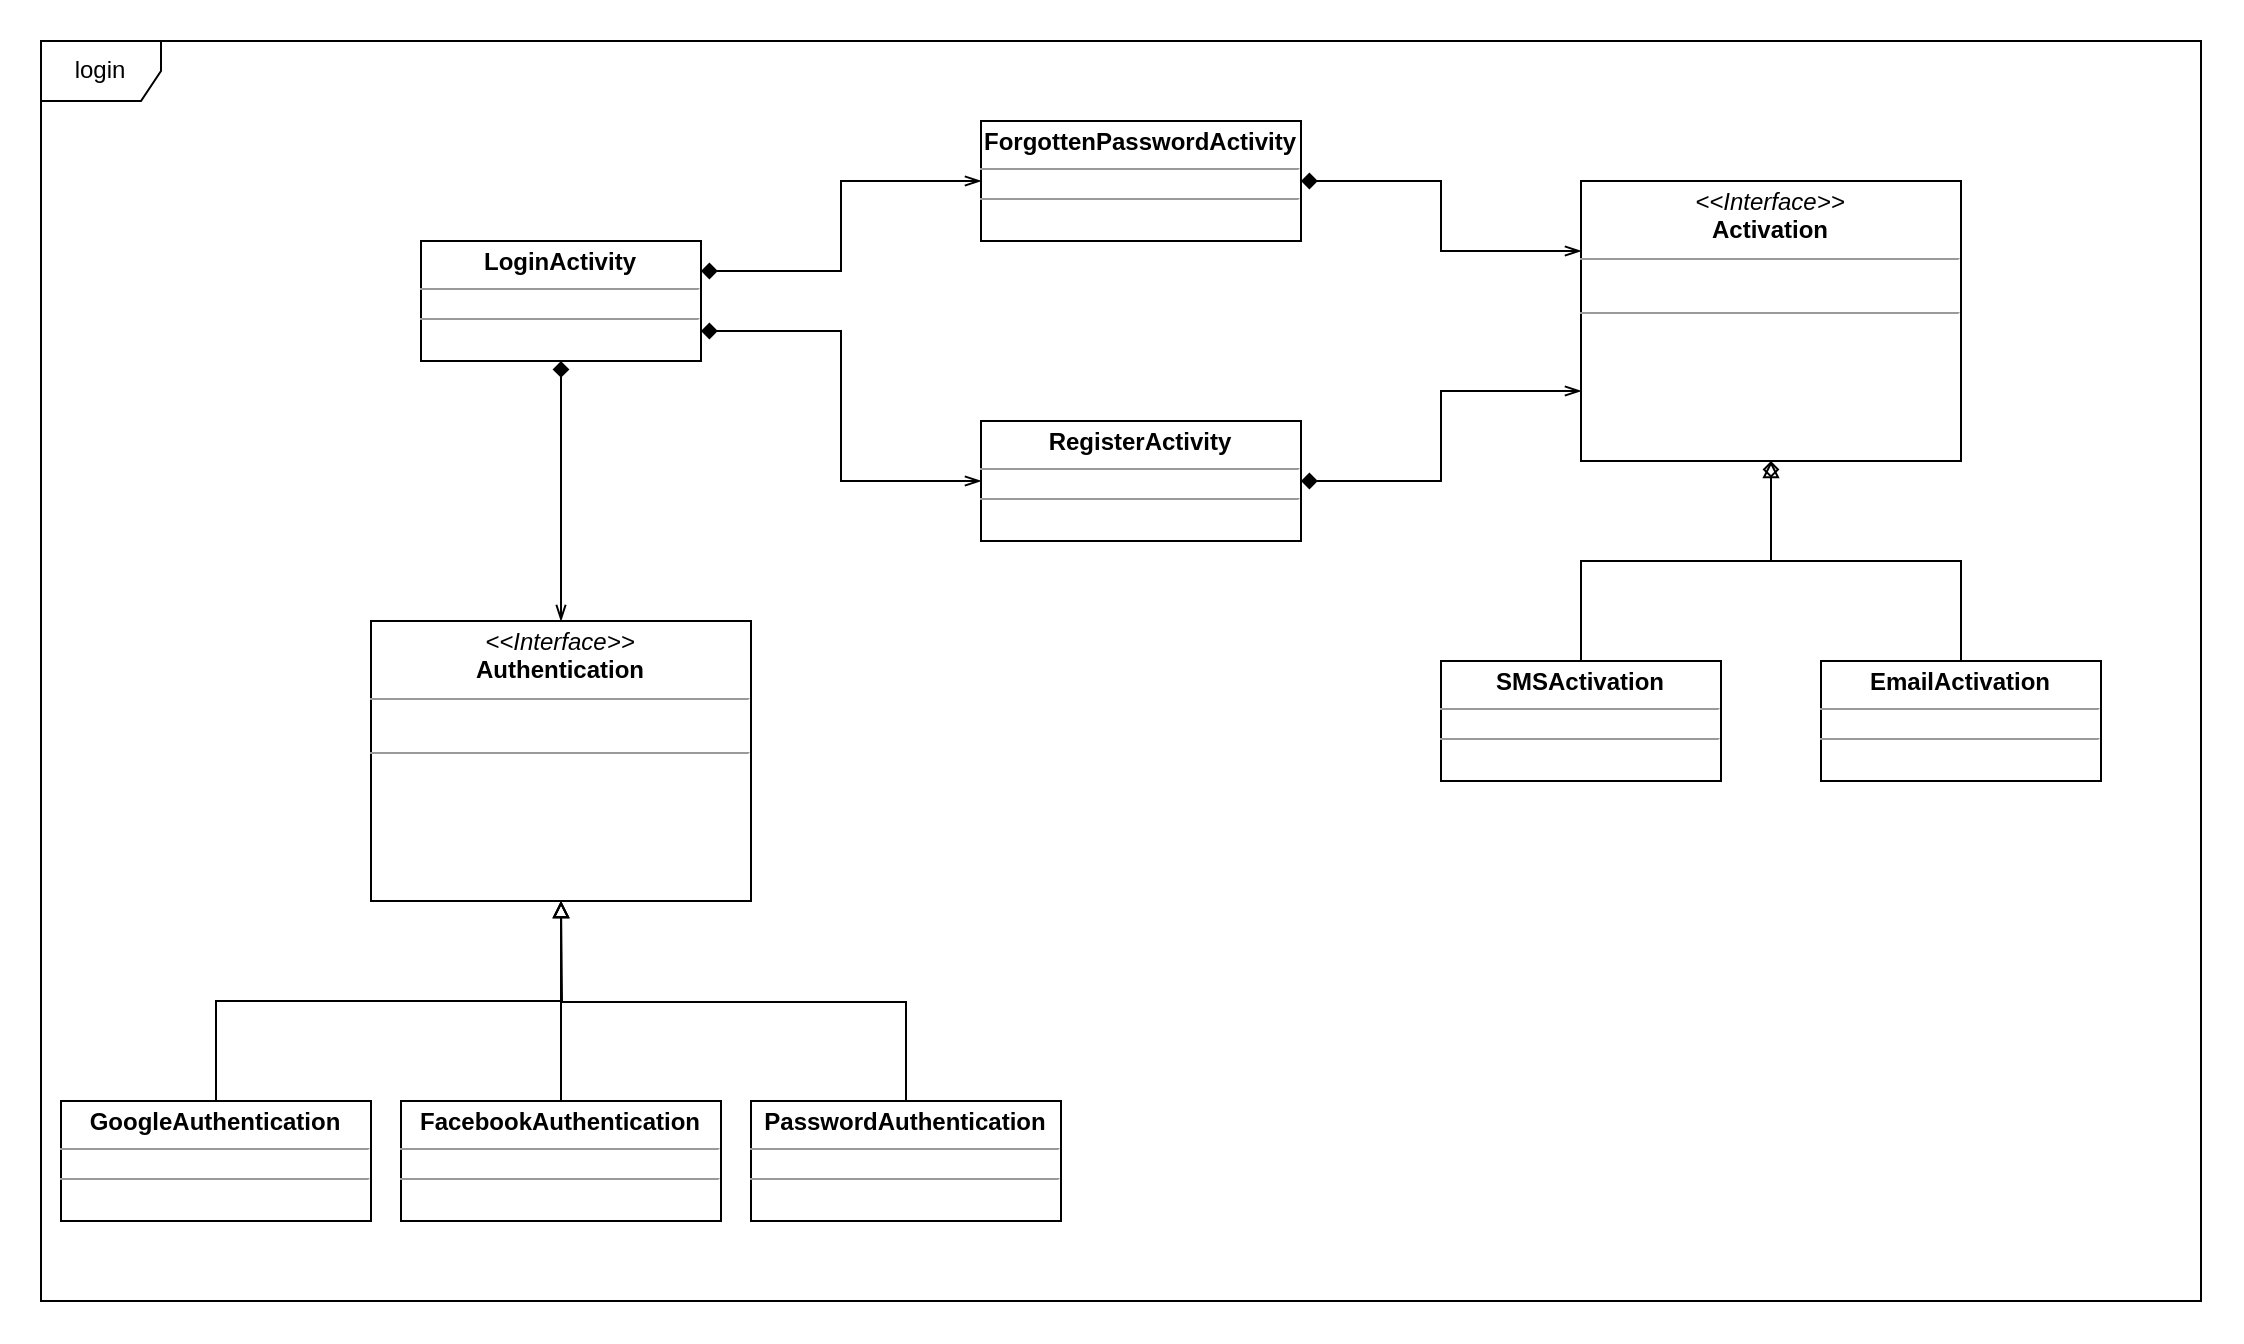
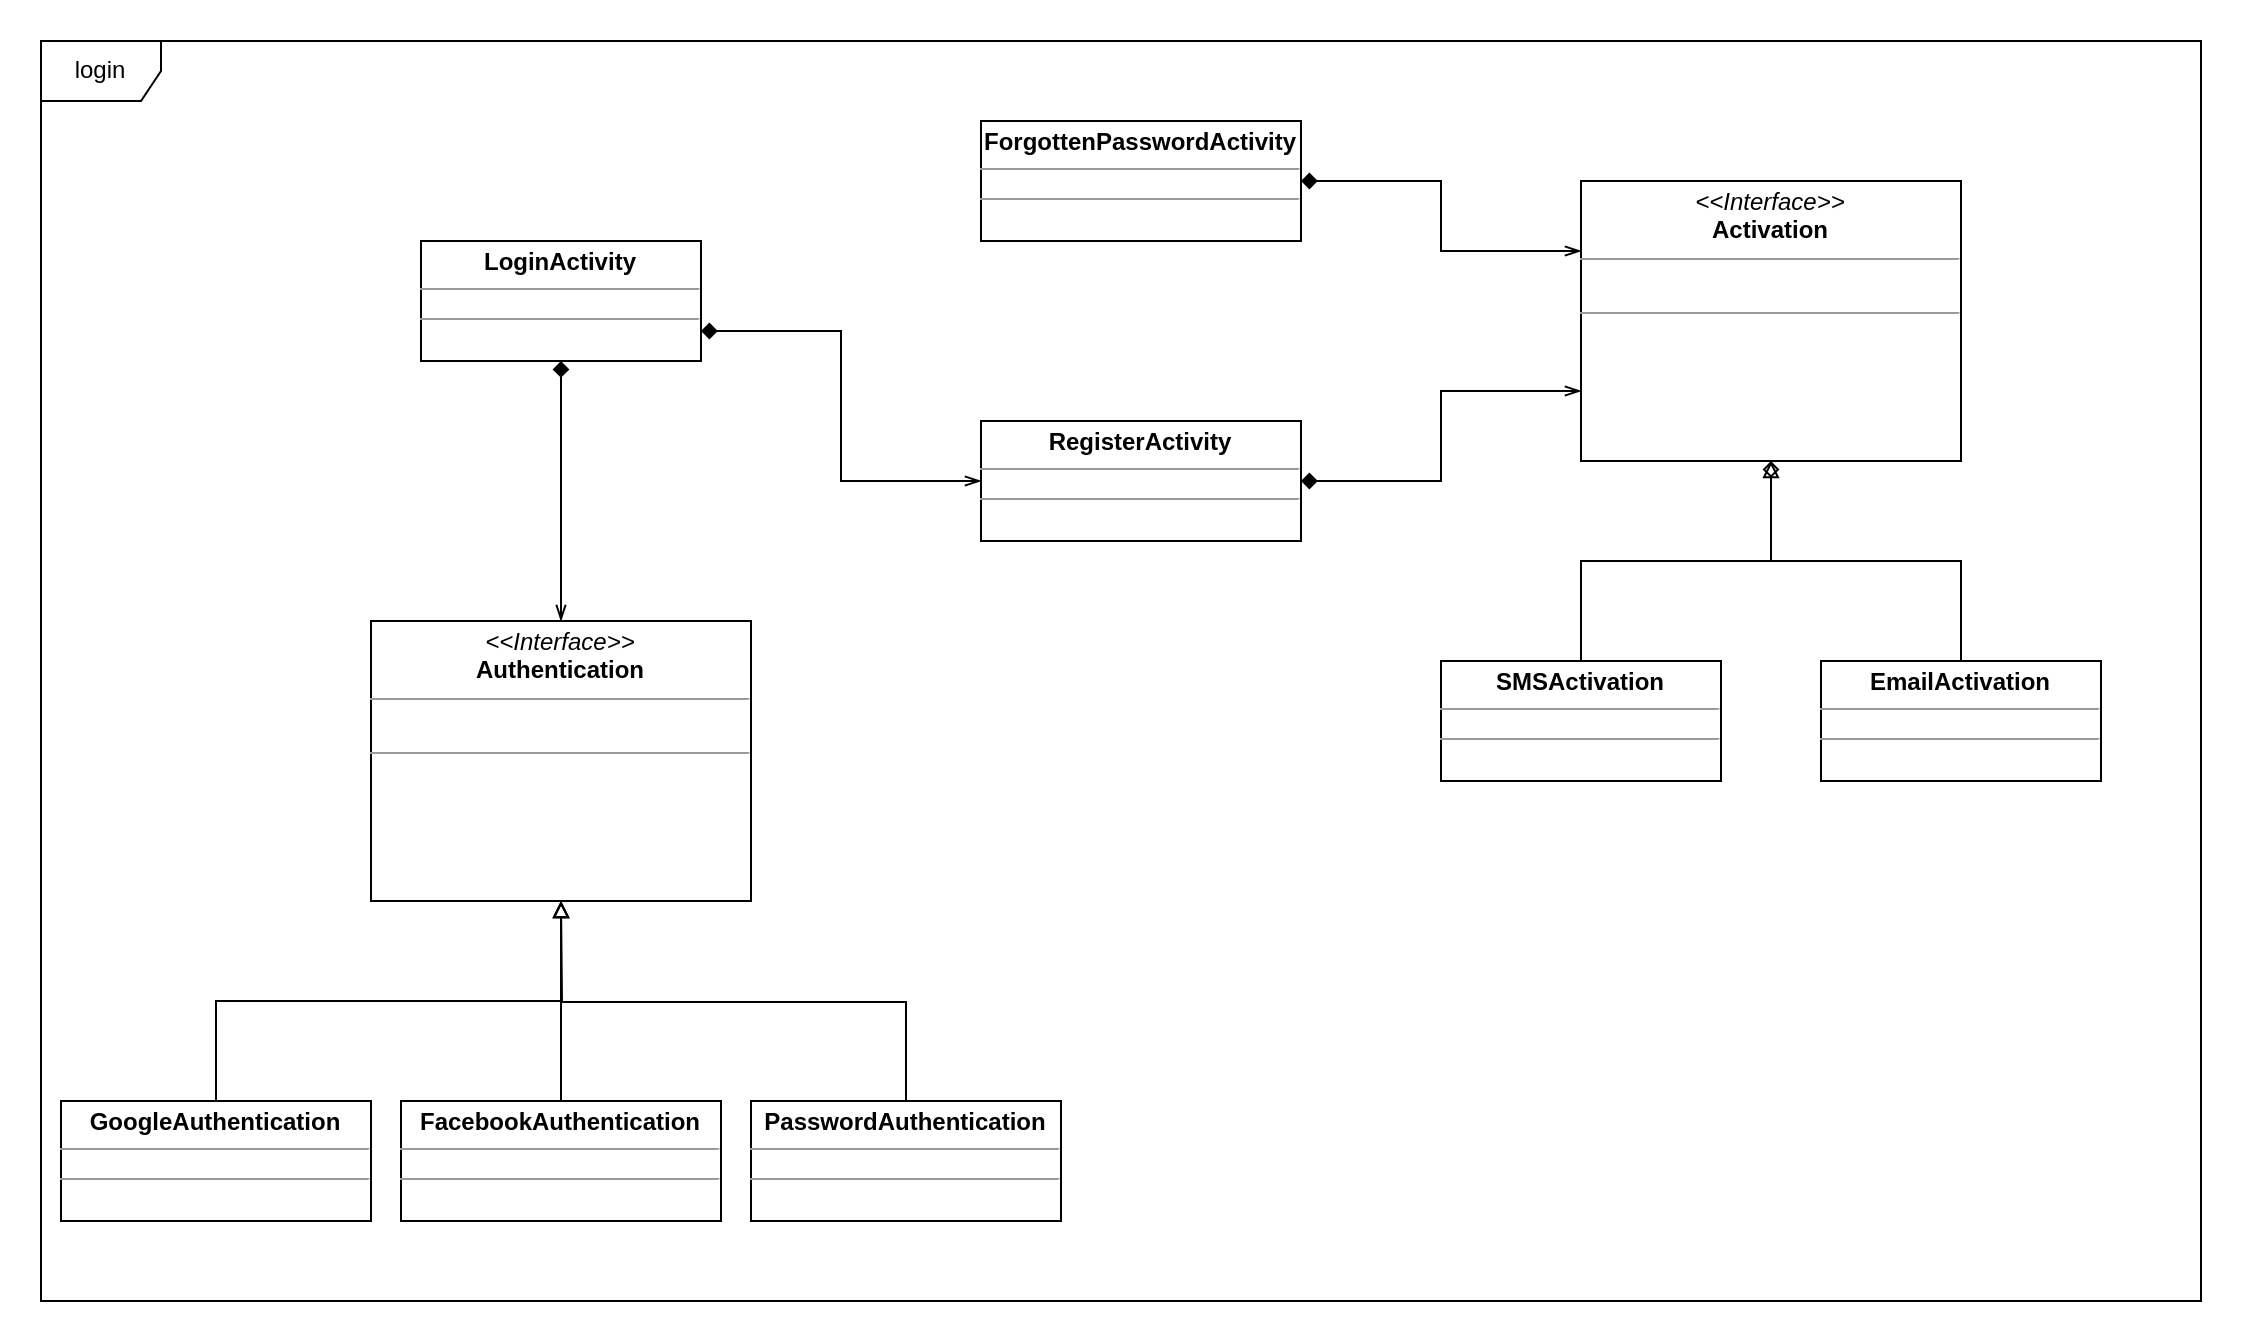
edge "ForgottenPasswordActivity" -- "LoginActivity": removed
